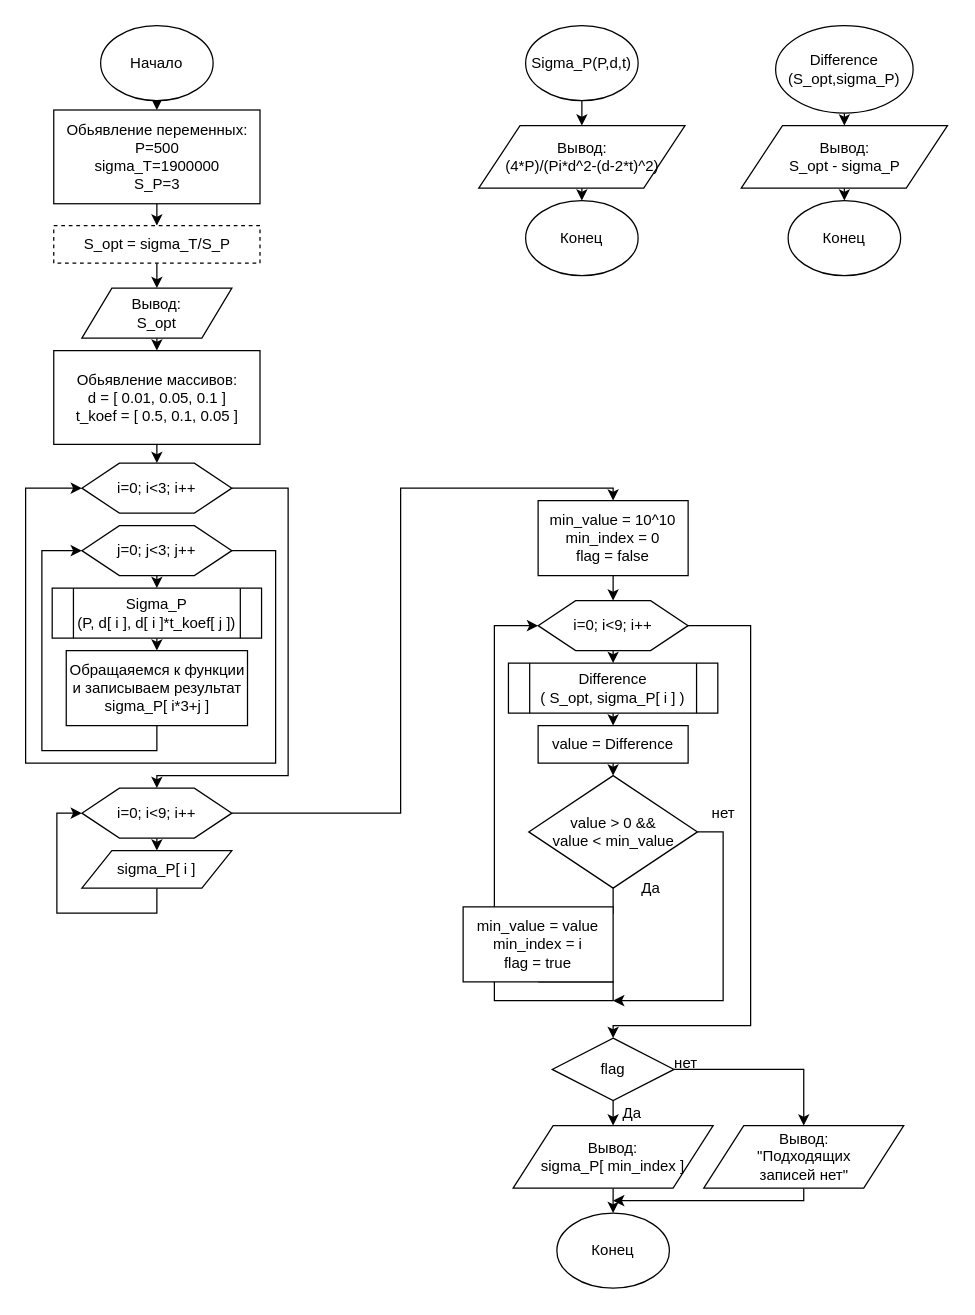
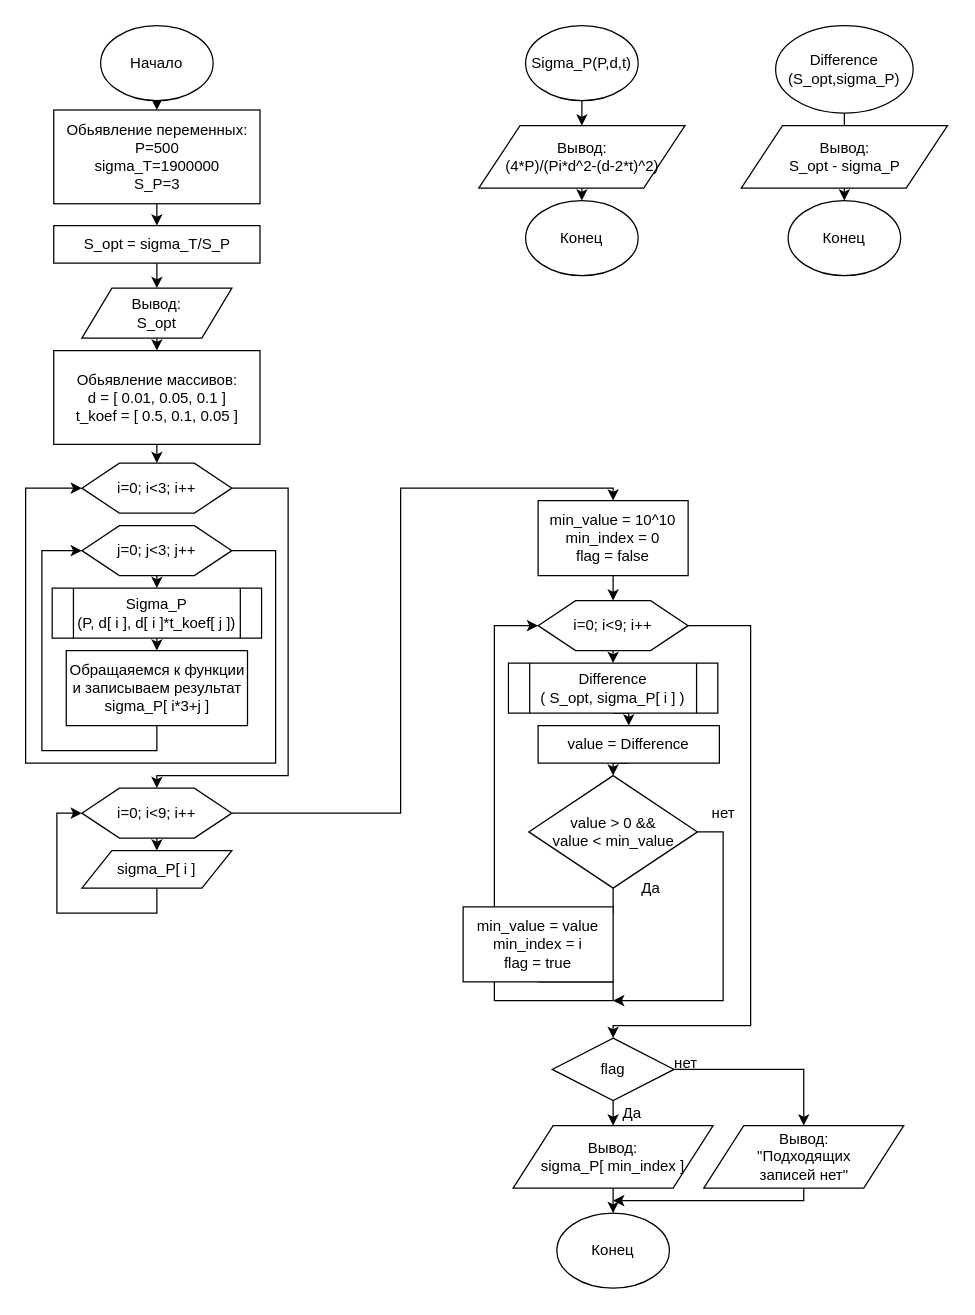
edge "Difference (S_opt,sigma_P)" -> "Вывод: S_opt - sigma_P": arrowhead classic -> none
node "S_opt = sigma_T/S_P": style dashed -> solid
node "value = Difference": size 150x38 -> 181x38
